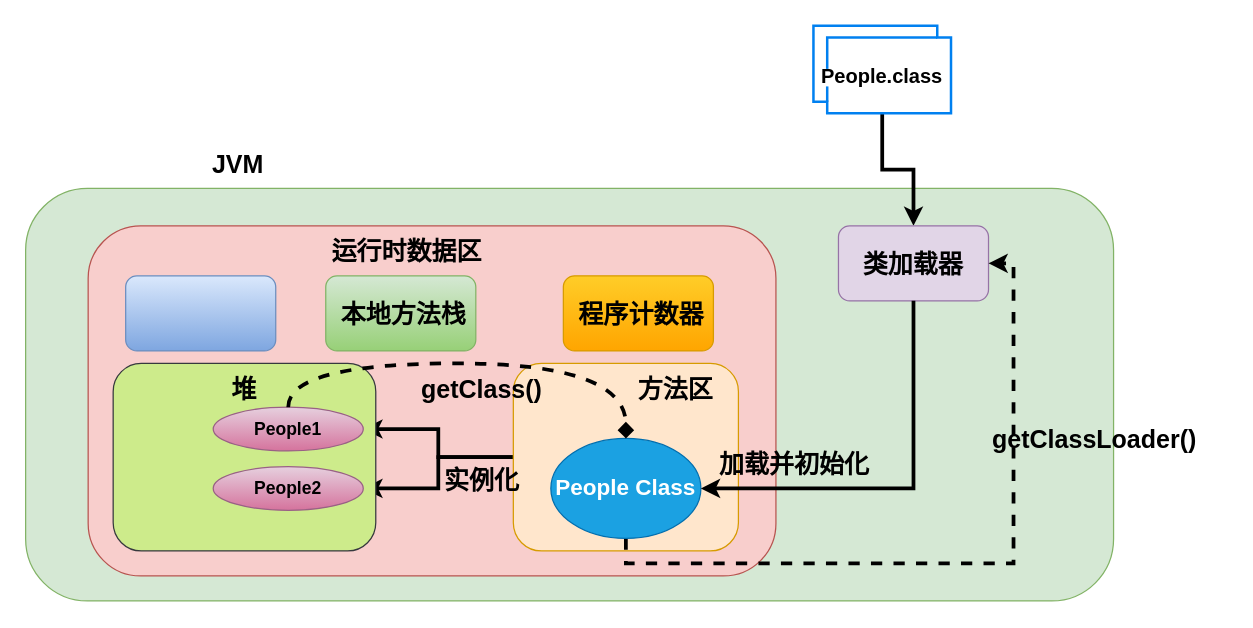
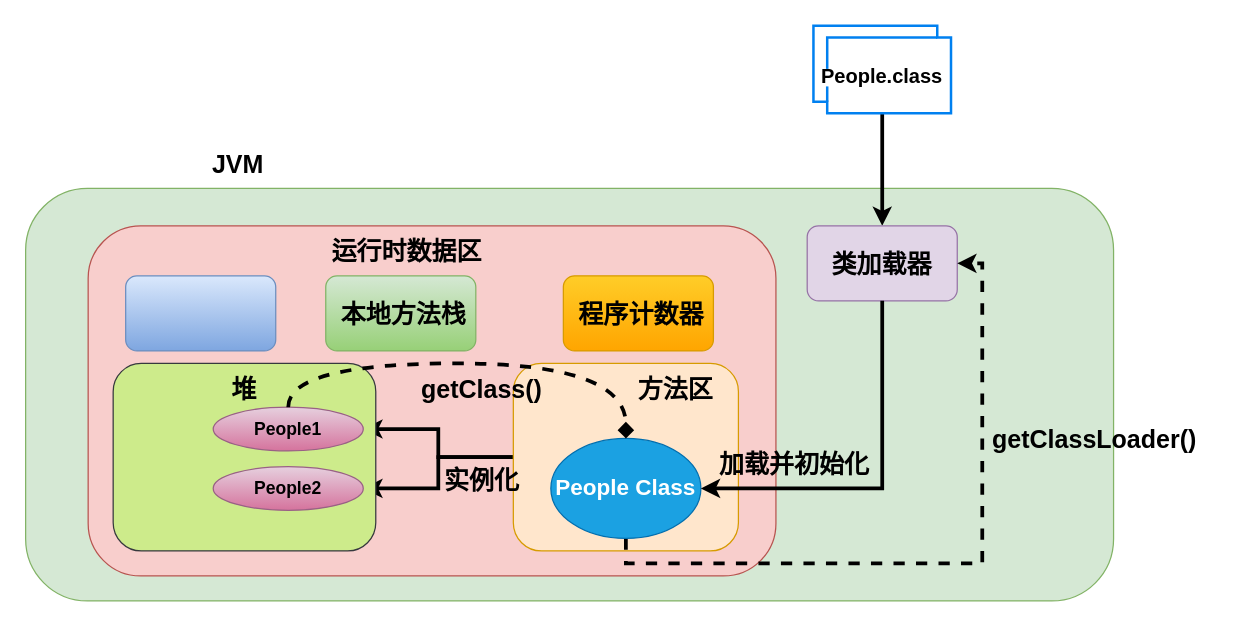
node "类加载器": moved (913, 263) -> (882, 263)
